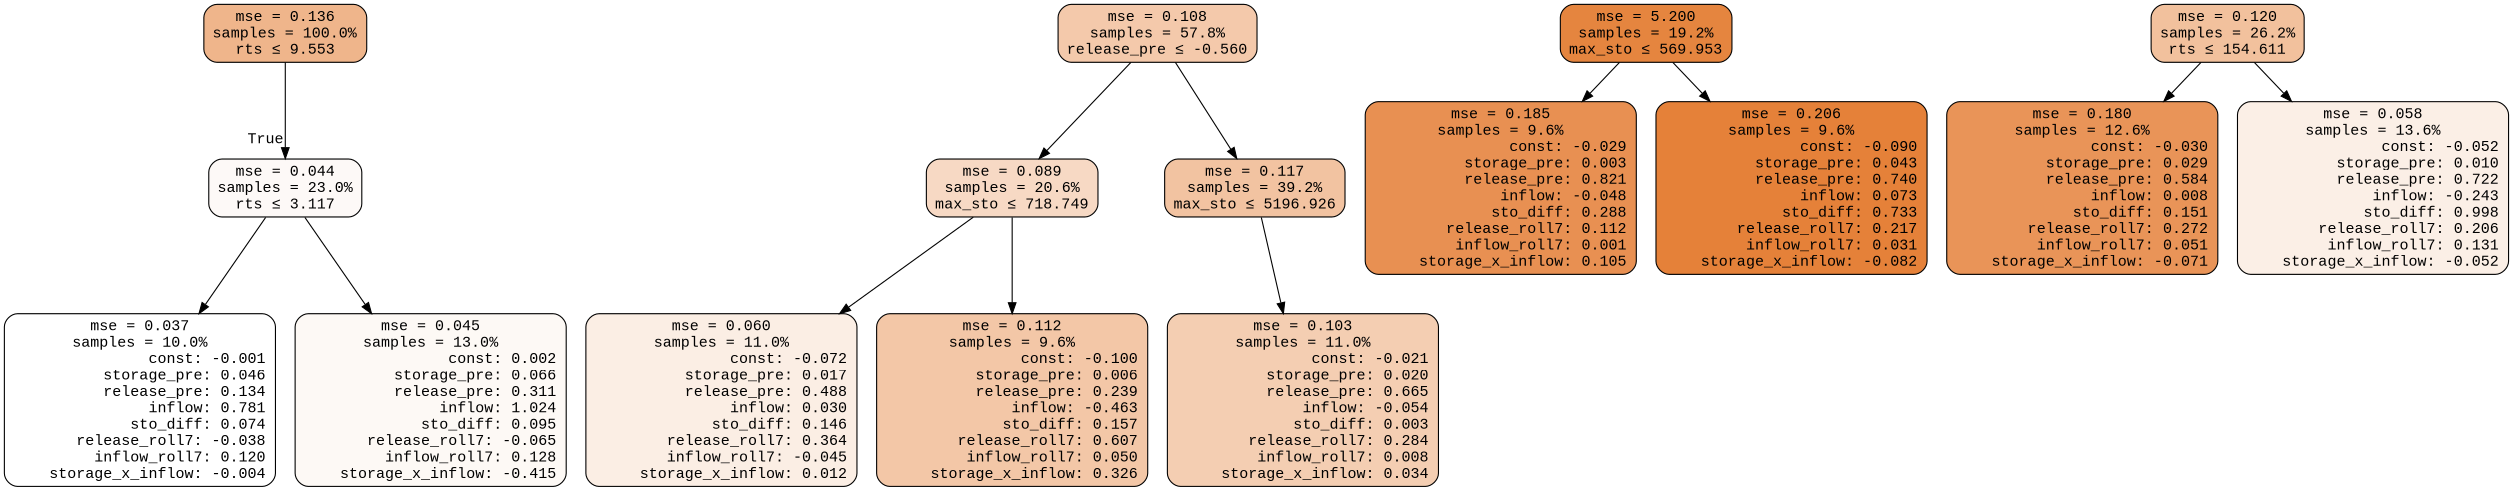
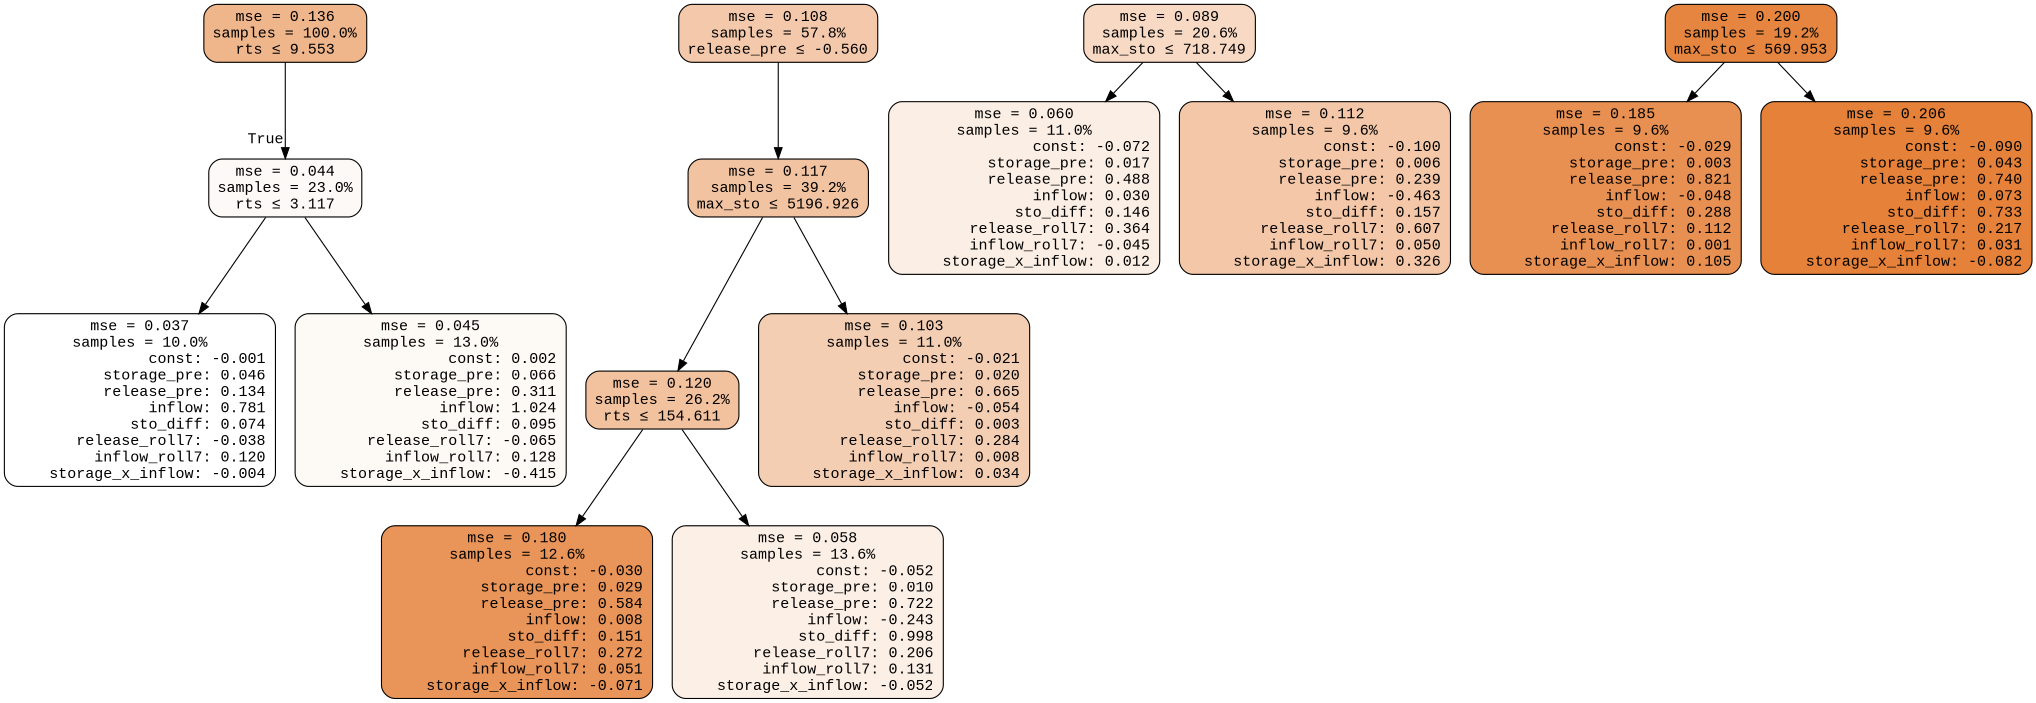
node "mse = 5.200 samples = 19.2% max_sto ≤ 569.953": label "mse = 5.200 samples = 19.2% max_sto ≤ 569.953" -> "mse = 0.200 samples = 19.2% max_sto ≤ 569.953"
edge "mse = 0.108 samples = 57.8% release_pre ≤ -0.560" -> "mse = 0.089 samples = 20.6% max_sto ≤ 718.749": removed
edge "mse = 0.117 samples = 39.2% max_sto ≤ 5196.926" -> "mse = 0.120 samples = 26.2% rts ≤ 154.611": added
